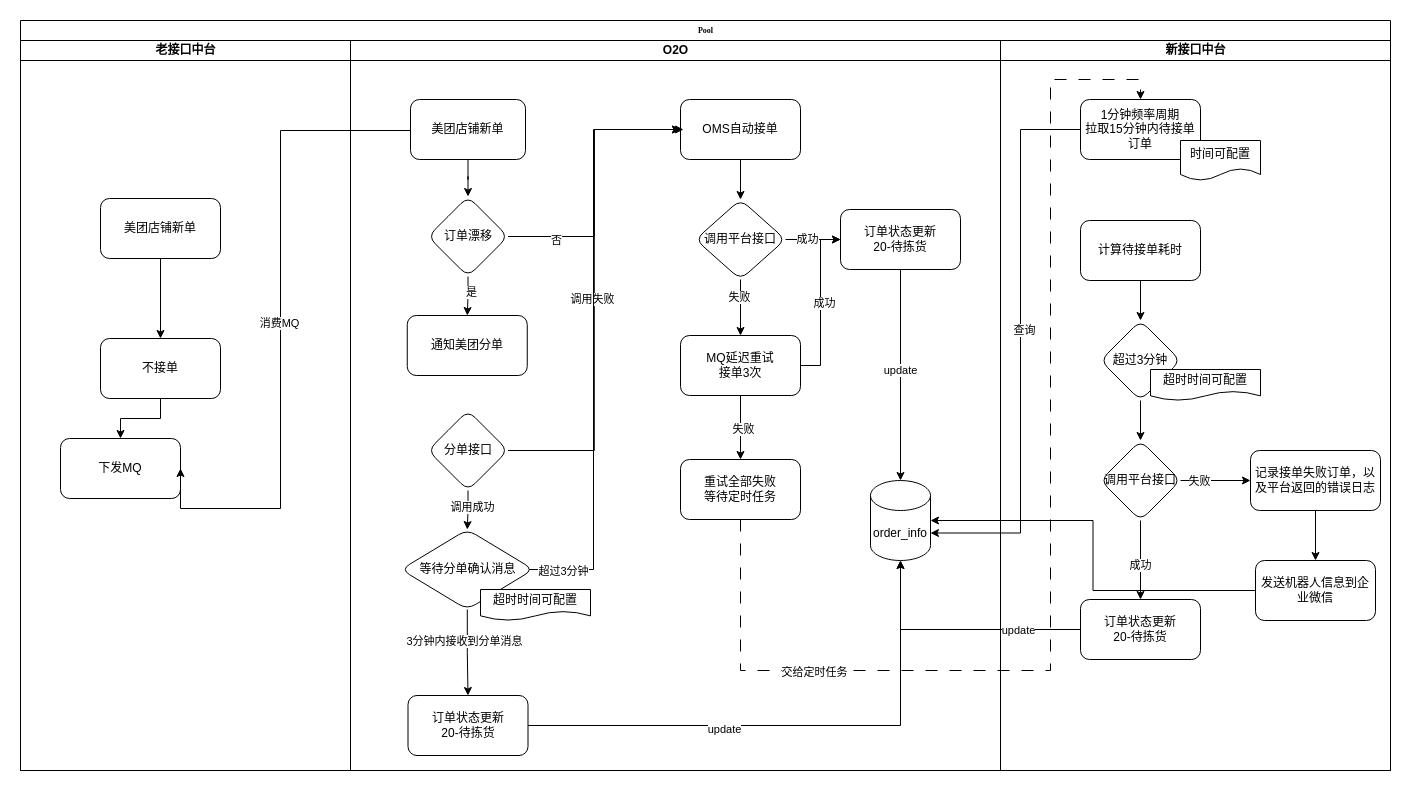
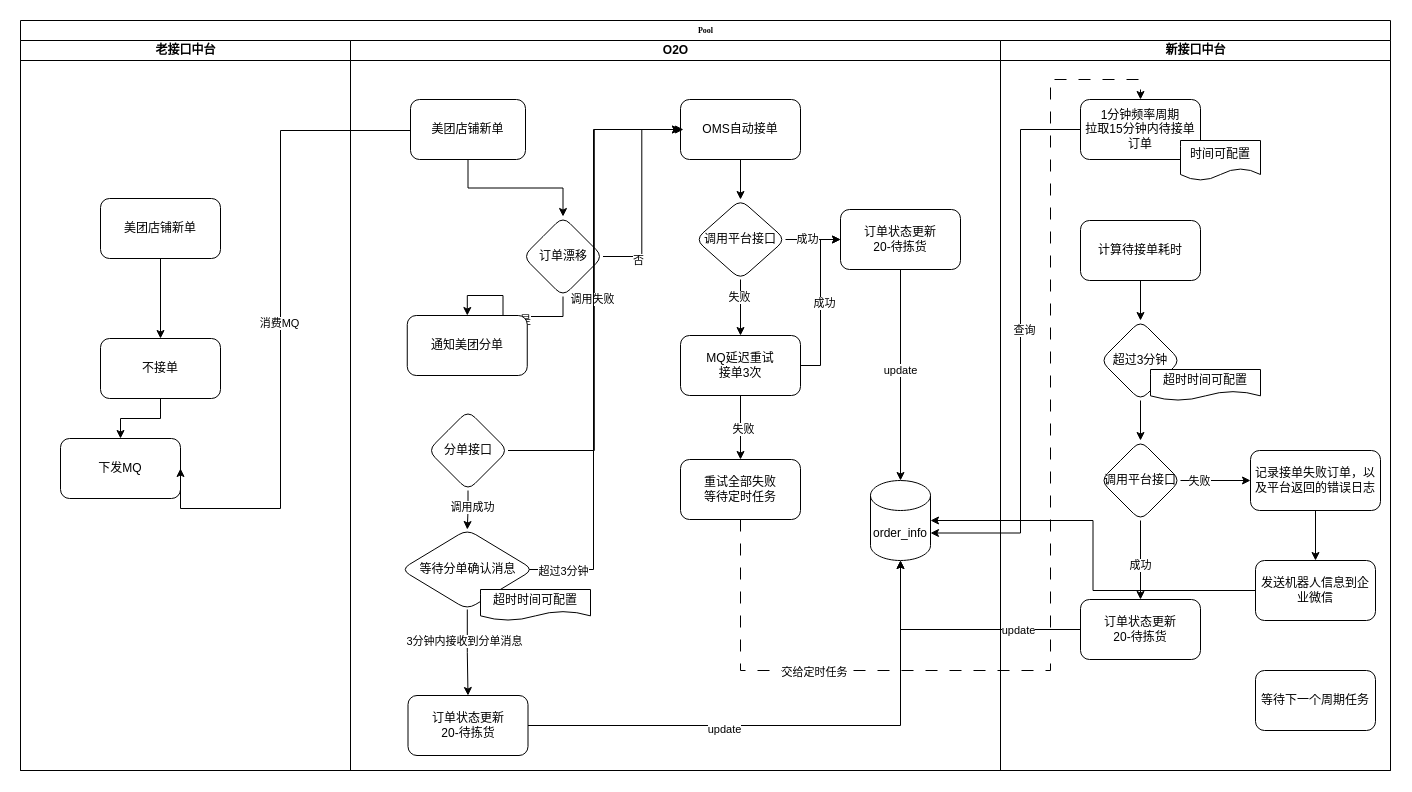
node "订单漂移": moved (468, 237) -> (563, 257)
node "等待下一个周期任务": added
